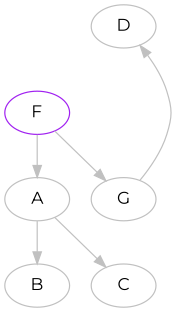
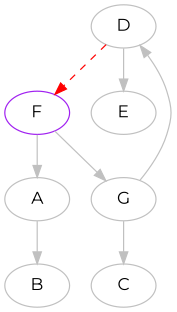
edge "D" -> "F": added
node "E": added
edge "A" -> "C": now "G" -> "C"
